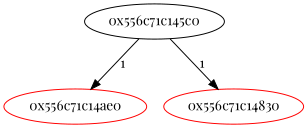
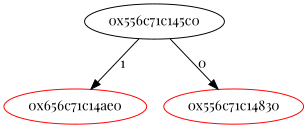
edge "0x556c71c145c0" -> "0x556c71c14830": label "1" -> "0"
node "0x556c71c14ae0": label "0x556c71c14ae0" -> "0x656c71c14ae0"
